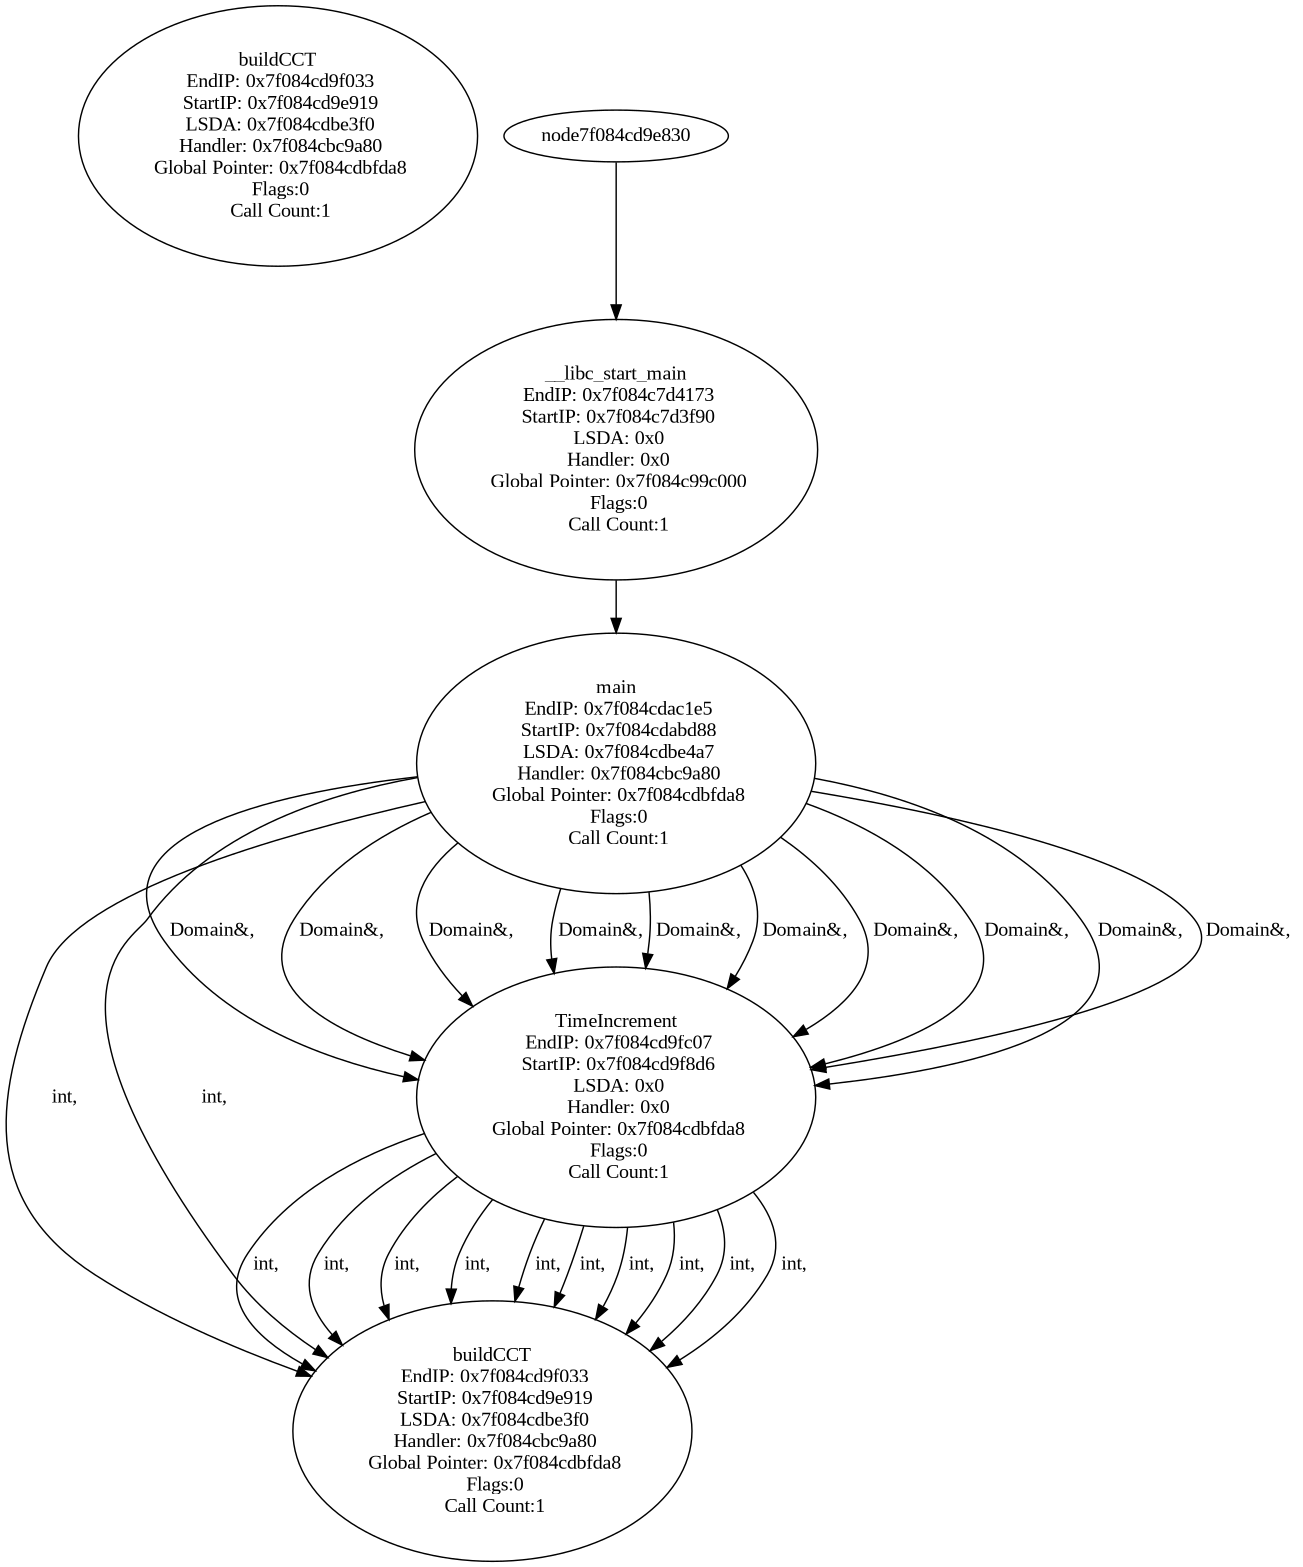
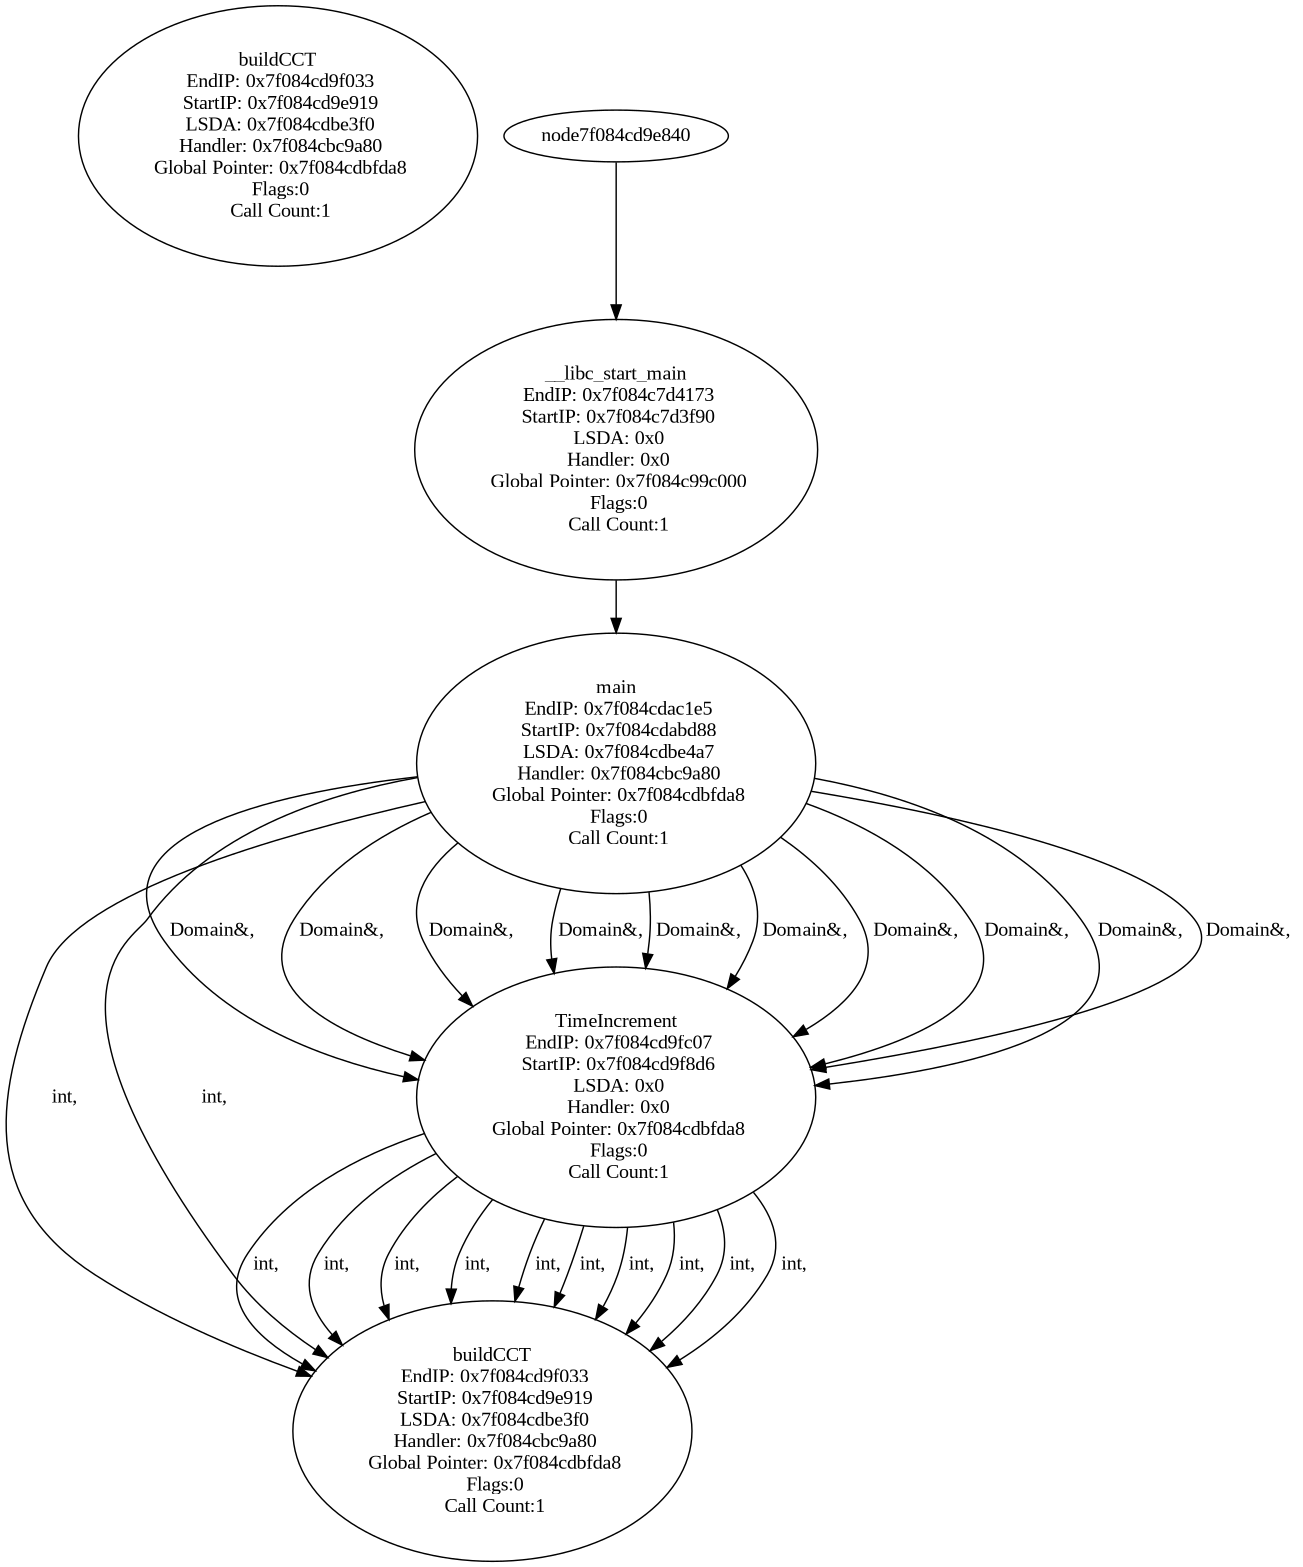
node "node7f084cd9e830": label "node7f084cd9e830" -> "node7f084cd9e840"
